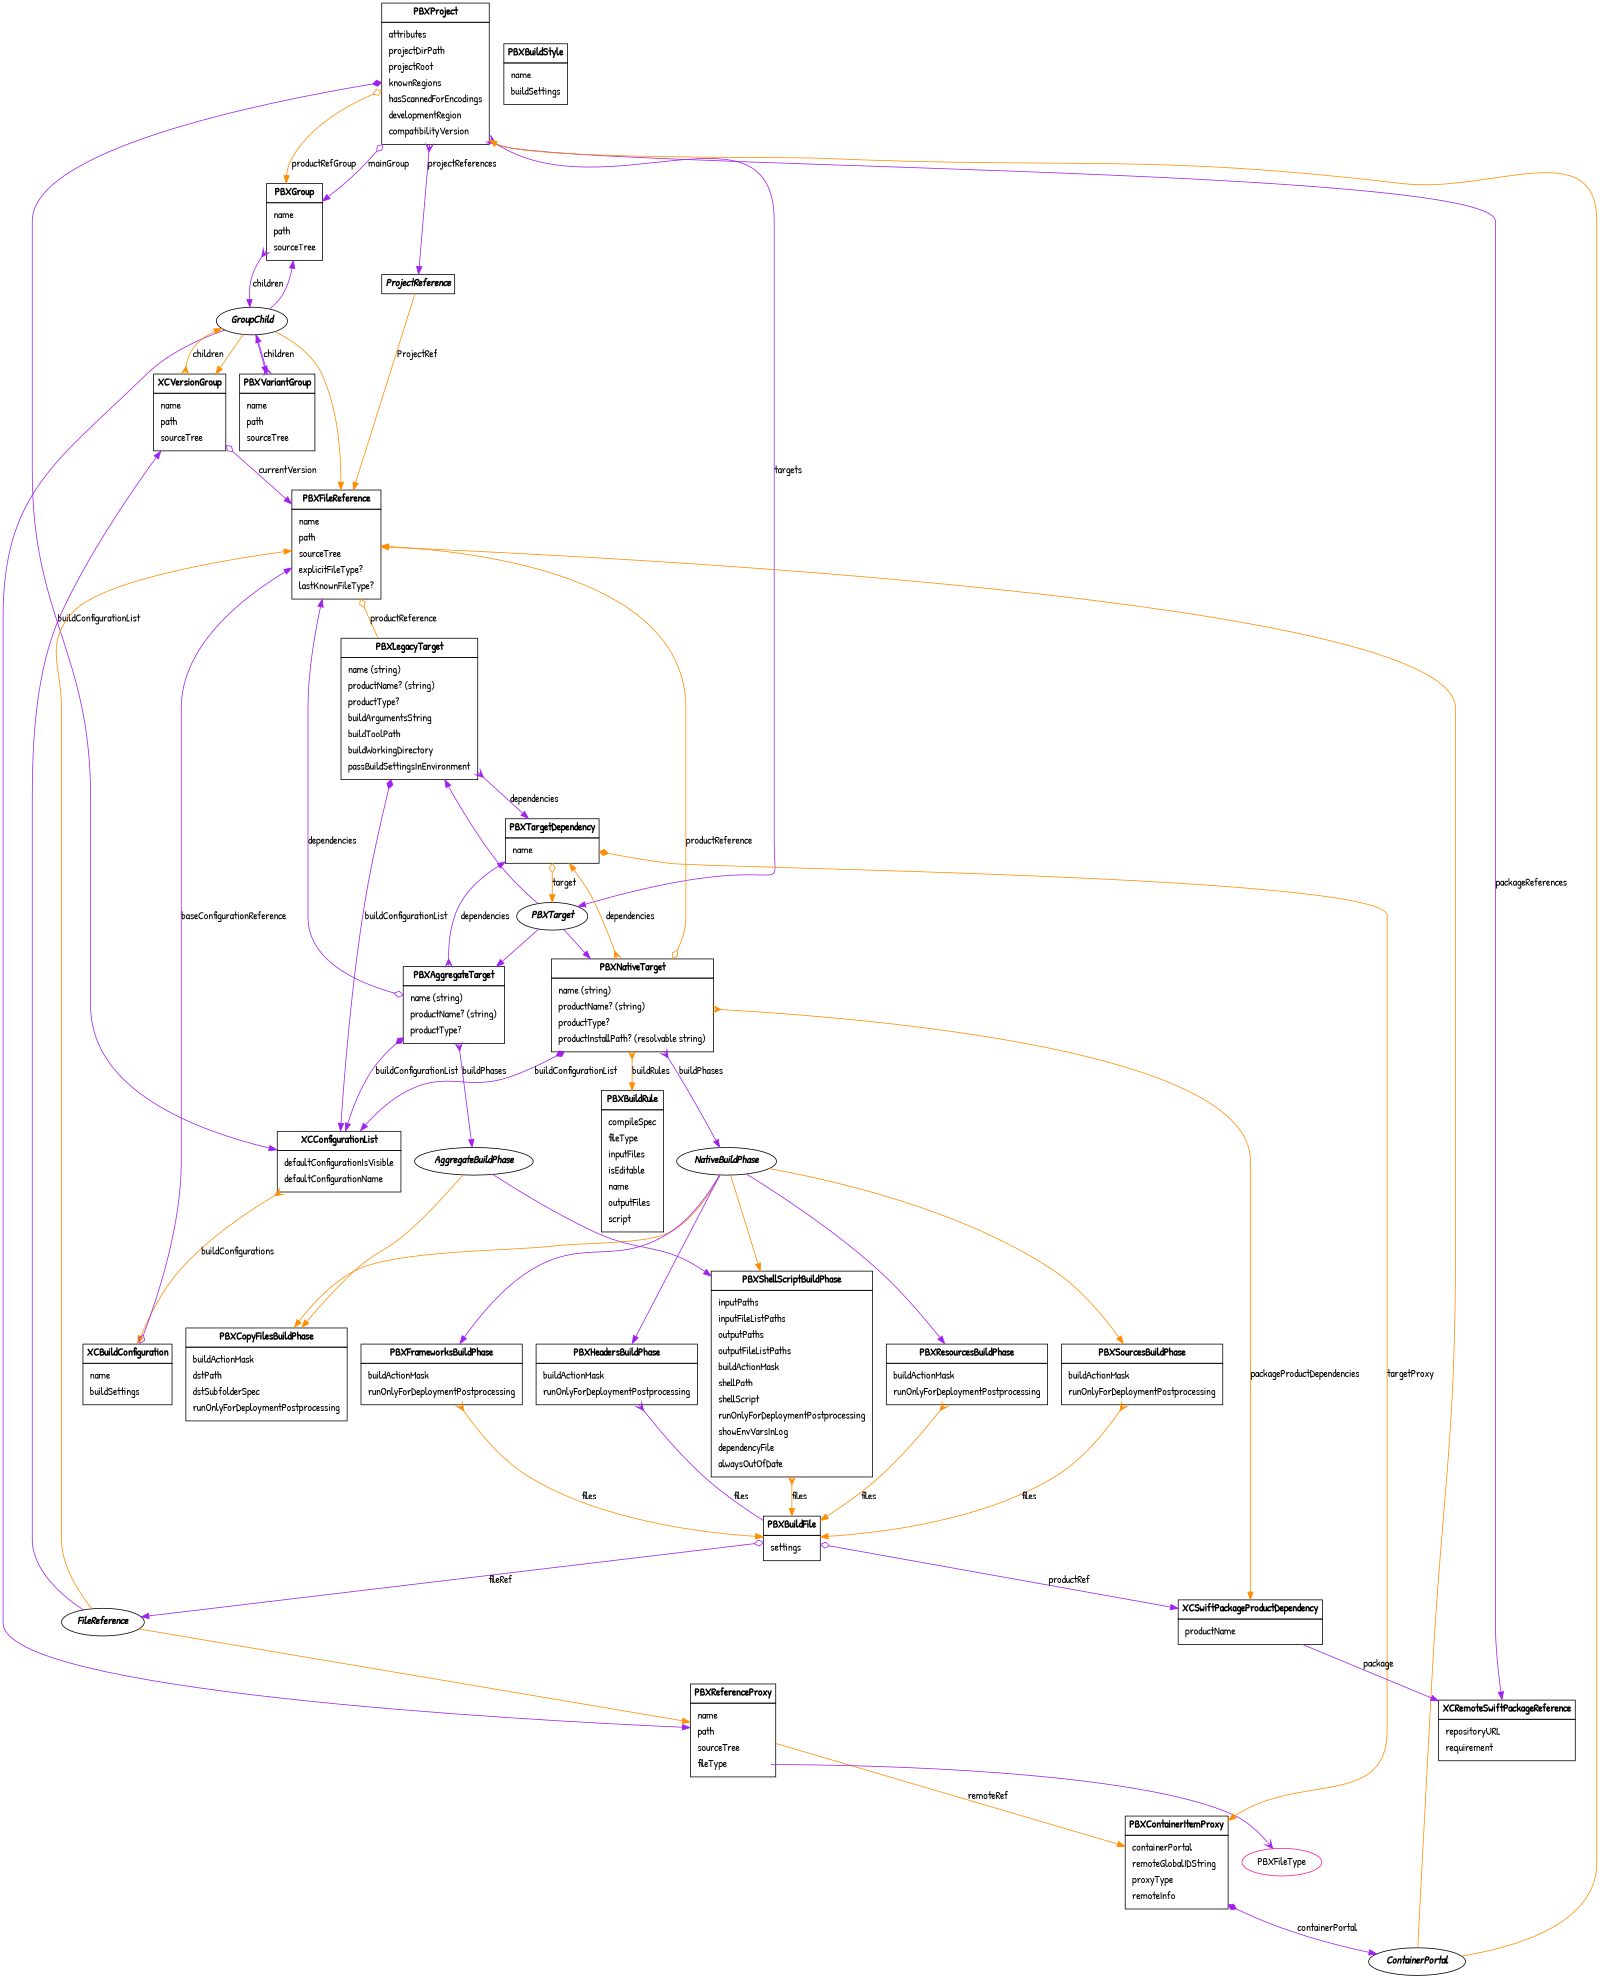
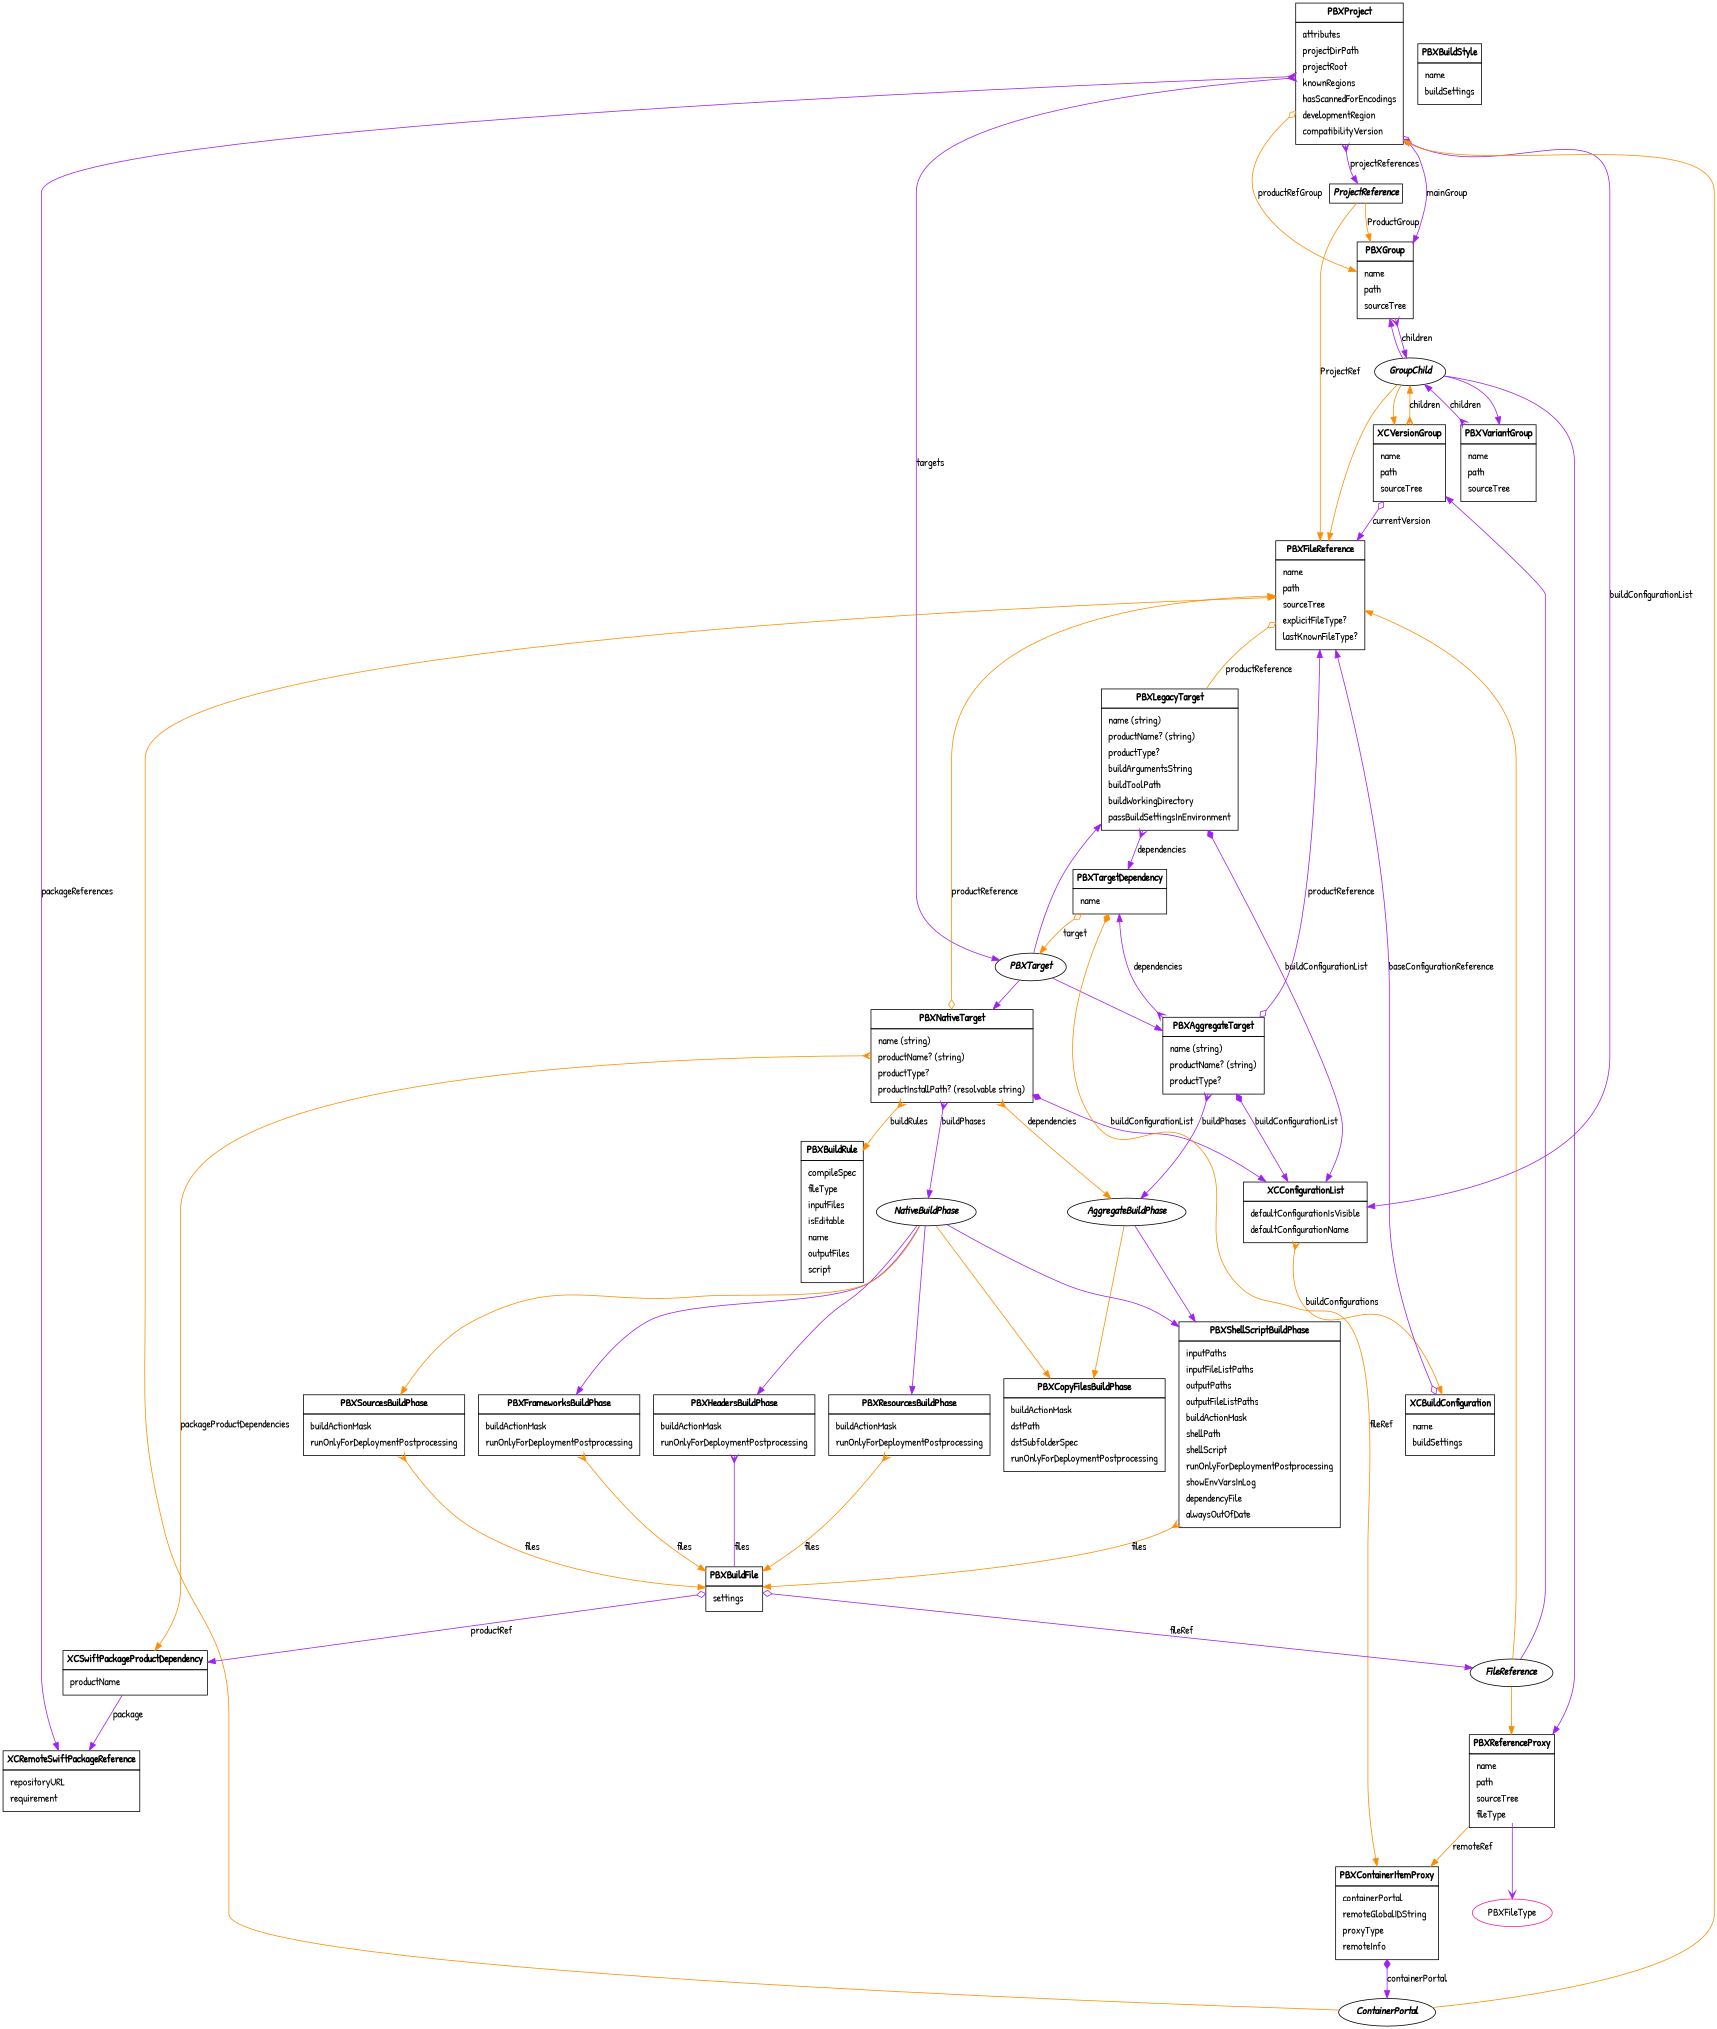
edge "ProjectReference" -- "PBXGroup": added, label "ProductGroup"
edge "PBXFileReference" -- "PBXAggregateTarget": label "dependencies" -> "productReference"
edge "PBXTargetDependency" -- "PBXNativeTarget": now "AggregateBuildPhase" -- "PBXNativeTarget"
edge "NativeBuildPhase" -- "PBXShellScriptBuildPhase": color darkorange -> purple
edge "PBXTargetDependency" -- "PBXContainerItemProxy": label "targetProxy" -> "fileRef"
